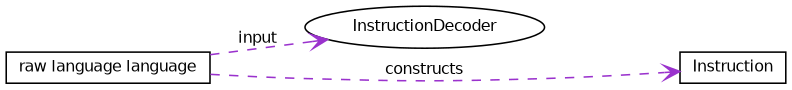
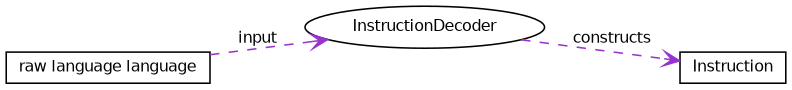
edge "raw language language" -> "Instruction": now "InstructionDecoder" -> "Instruction"
